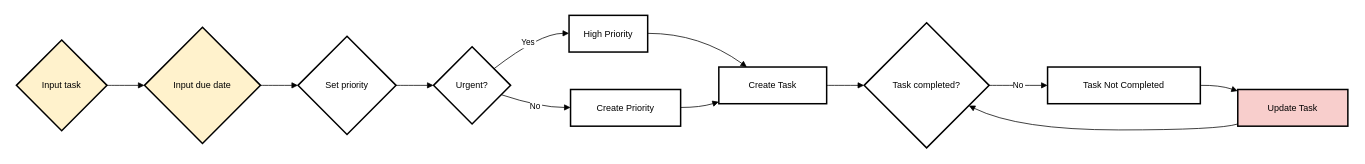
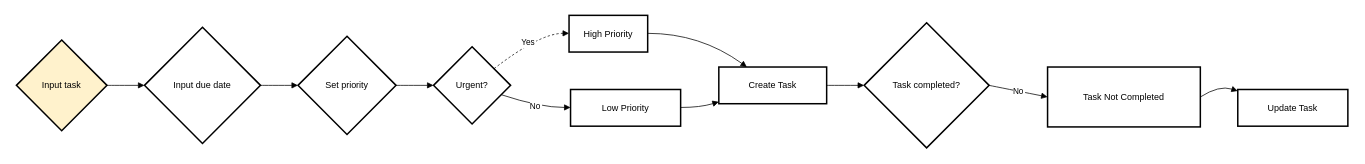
edge "Urgent?" -> "High Priority": style solid -> dashed
node "Input due date": fillcolor #fff2cc -> #ffffff
node "Task Not Completed": size 153x37 -> 153x60
node "Create Priority": label "Create Priority" -> "Low Priority"
node "Update Task": fillcolor #f8cecc -> #ffffff
edge "Update Task" -> "Task completed?": removed
